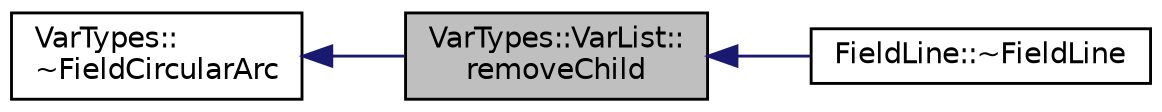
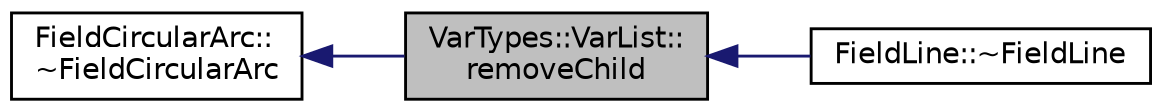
node "VarTypes:: ~FieldCircularArc": label "VarTypes:: ~FieldCircularArc" -> "FieldCircularArc:: ~FieldCircularArc"
